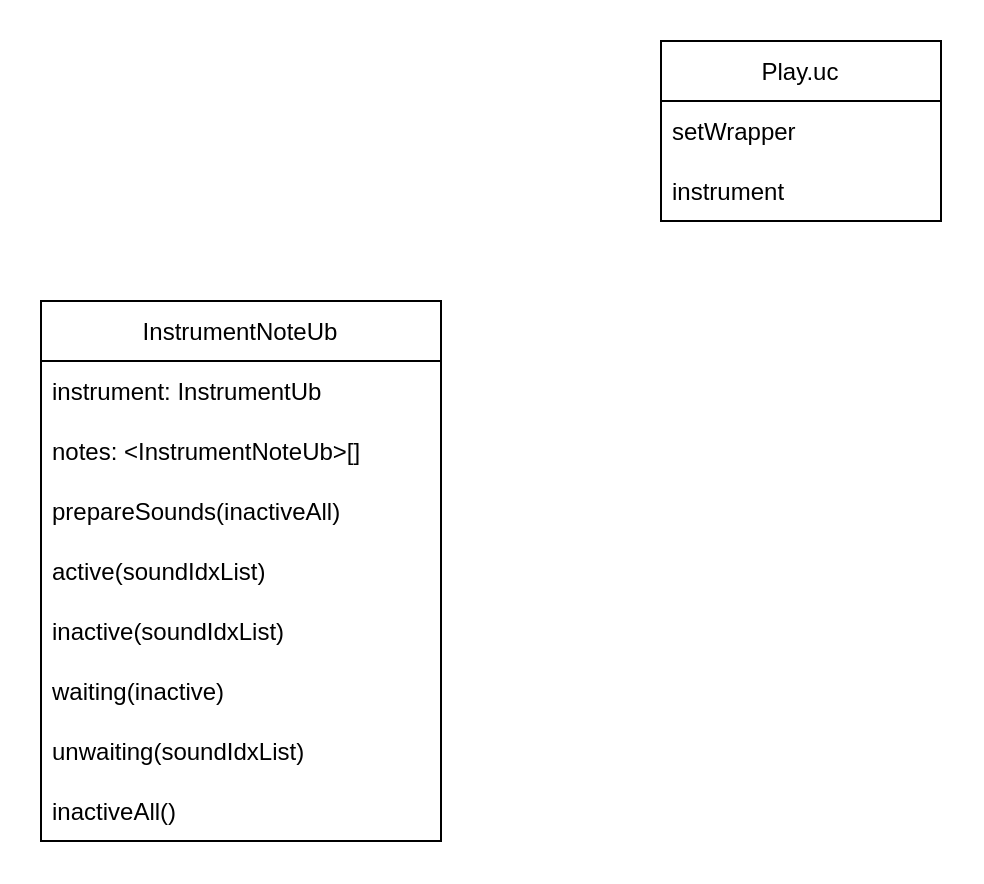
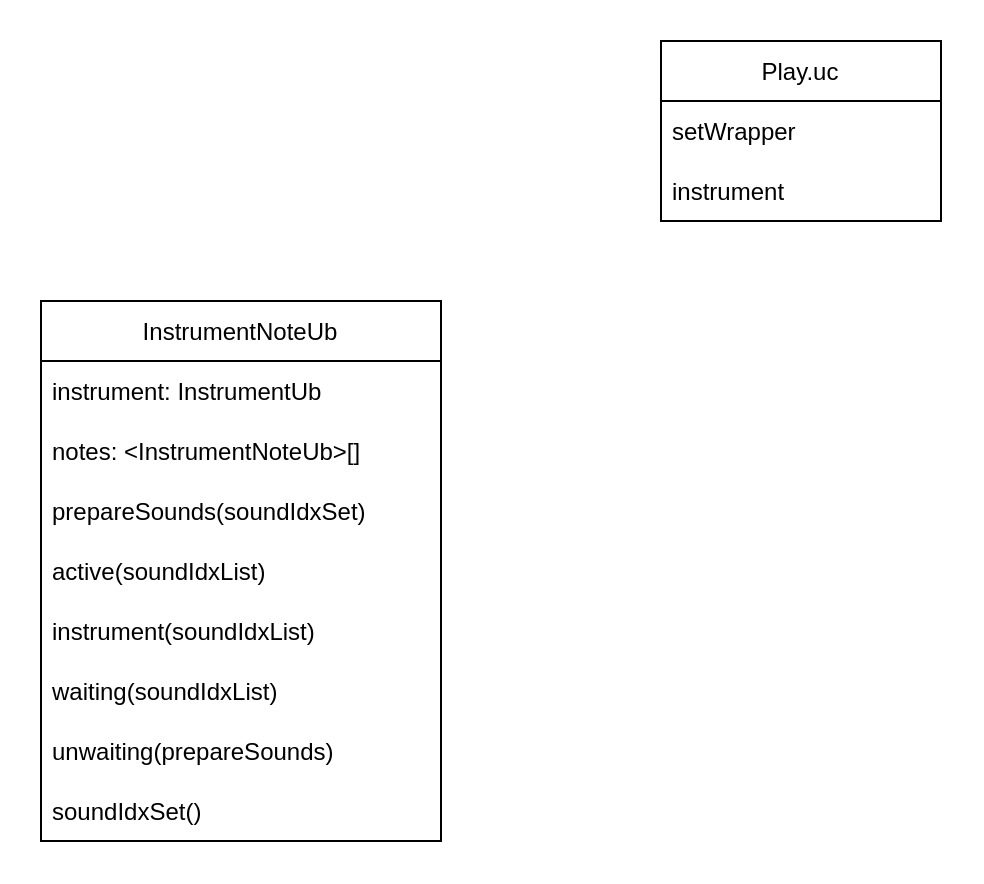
node "prepareSounds(inactiveAll)": label "prepareSounds(inactiveAll)" -> "prepareSounds(soundIdxSet)"
node "inactive(soundIdxList)": label "inactive(soundIdxList)" -> "instrument(soundIdxList)"
node "waiting(inactive)": label "waiting(inactive)" -> "waiting(soundIdxList)"
node "unwaiting(soundIdxList)": label "unwaiting(soundIdxList)" -> "unwaiting(prepareSounds)"
node "inactiveAll()": label "inactiveAll()" -> "soundIdxSet()"
